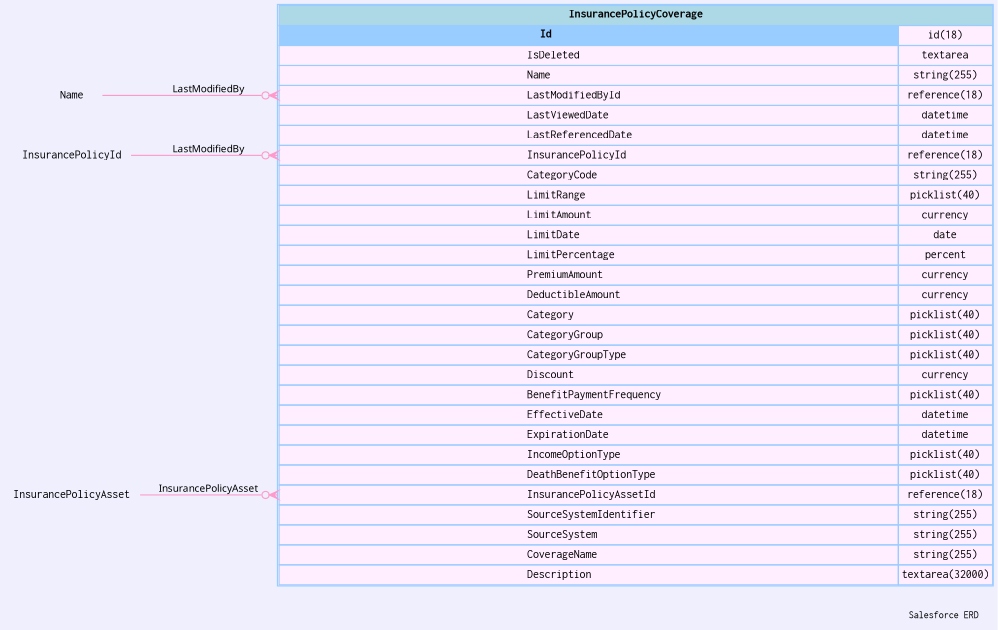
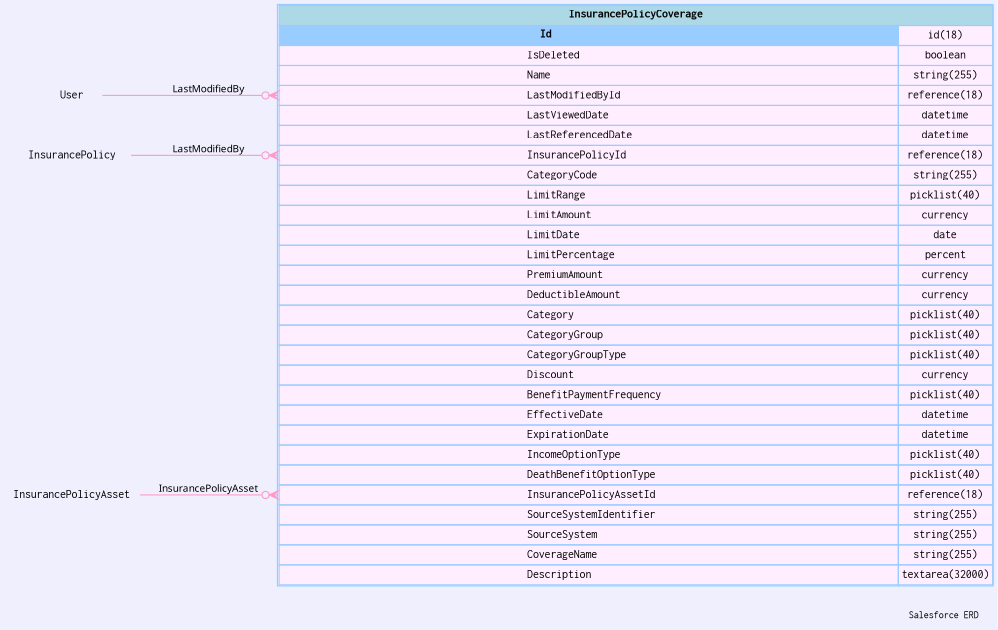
node "InsurancePolicyCoverage": text "textarea" -> "boolean"
node "Name": label "Name" -> "User"
node "InsurancePolicyId": label "InsurancePolicyId" -> "InsurancePolicy"
